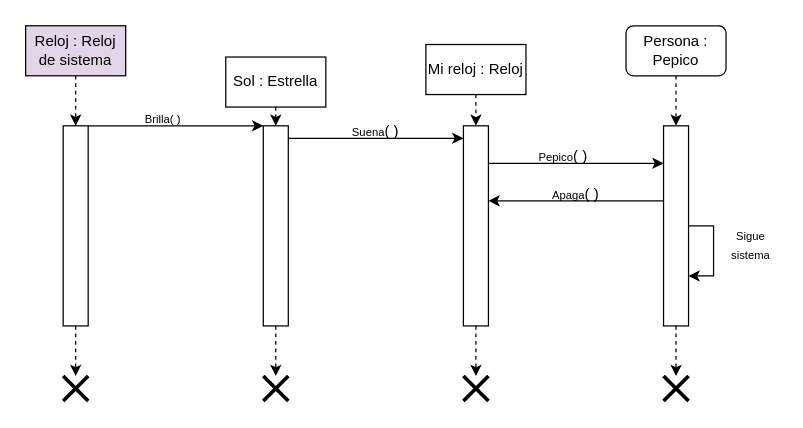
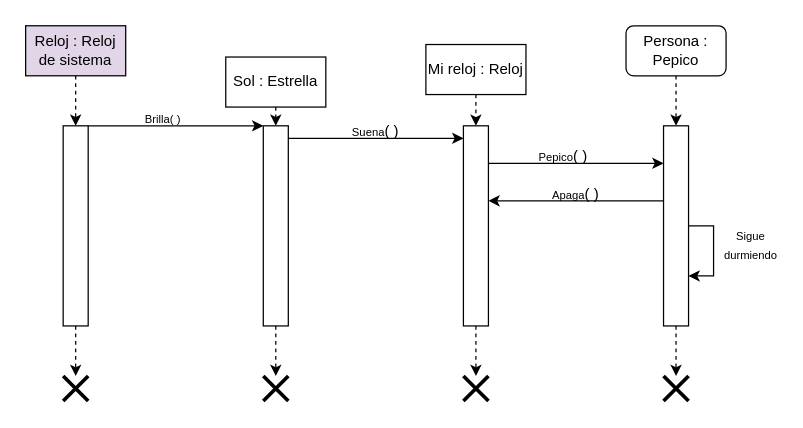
node "Sigue sistema": label "Sigue sistema" -> "Sigue durmiendo"
